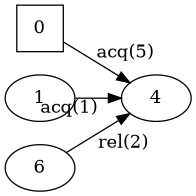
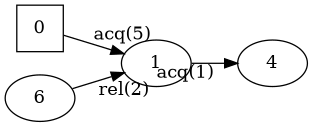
edge "0" -> "4": now "0" -> "1"
edge "6" -> "4": now "6" -> "1"
